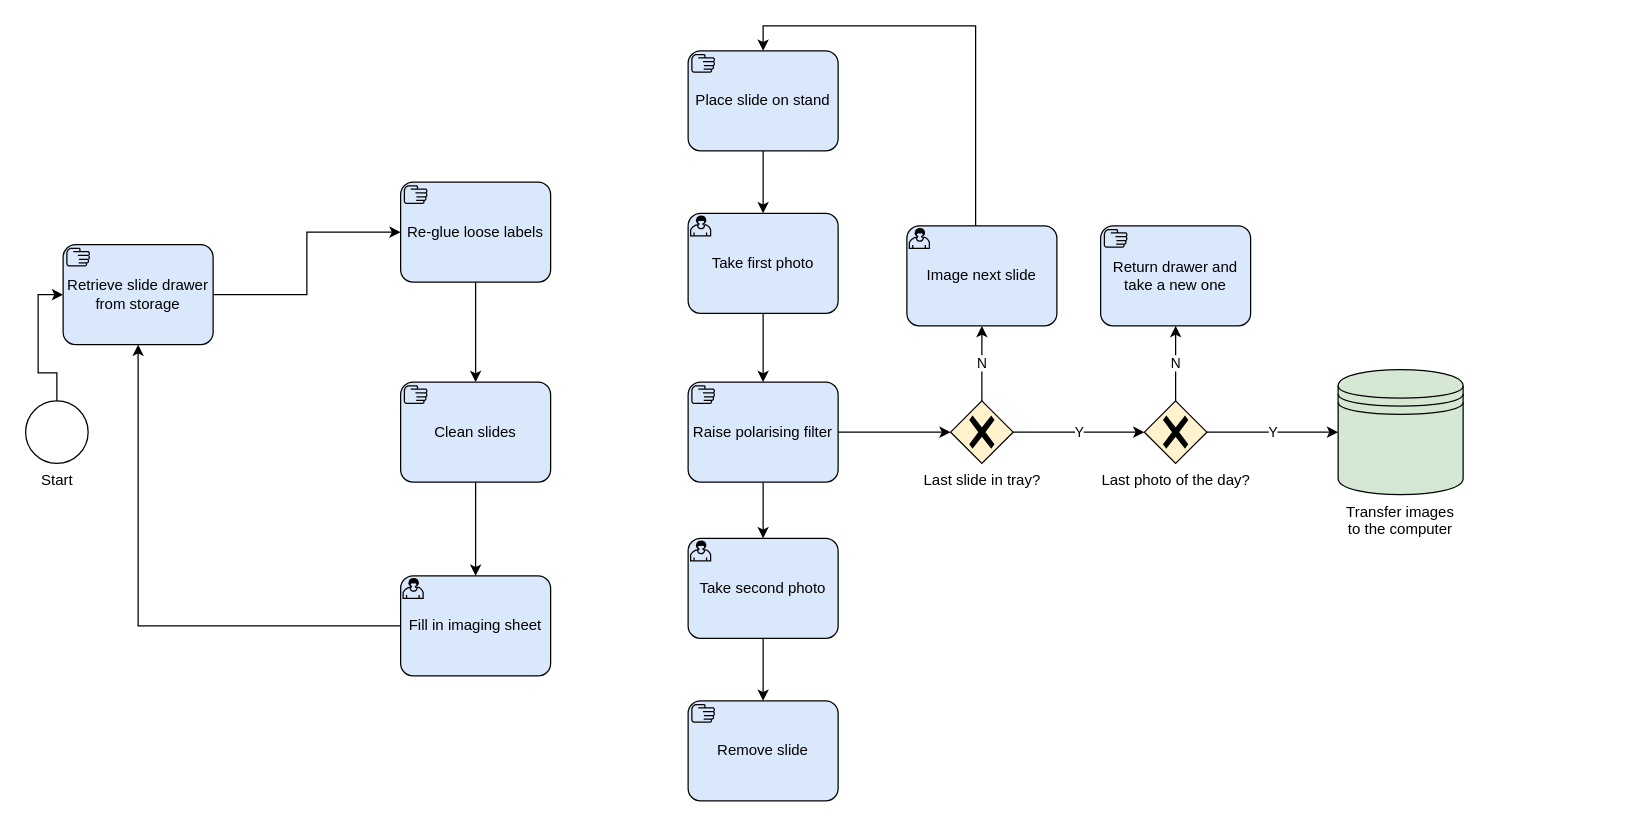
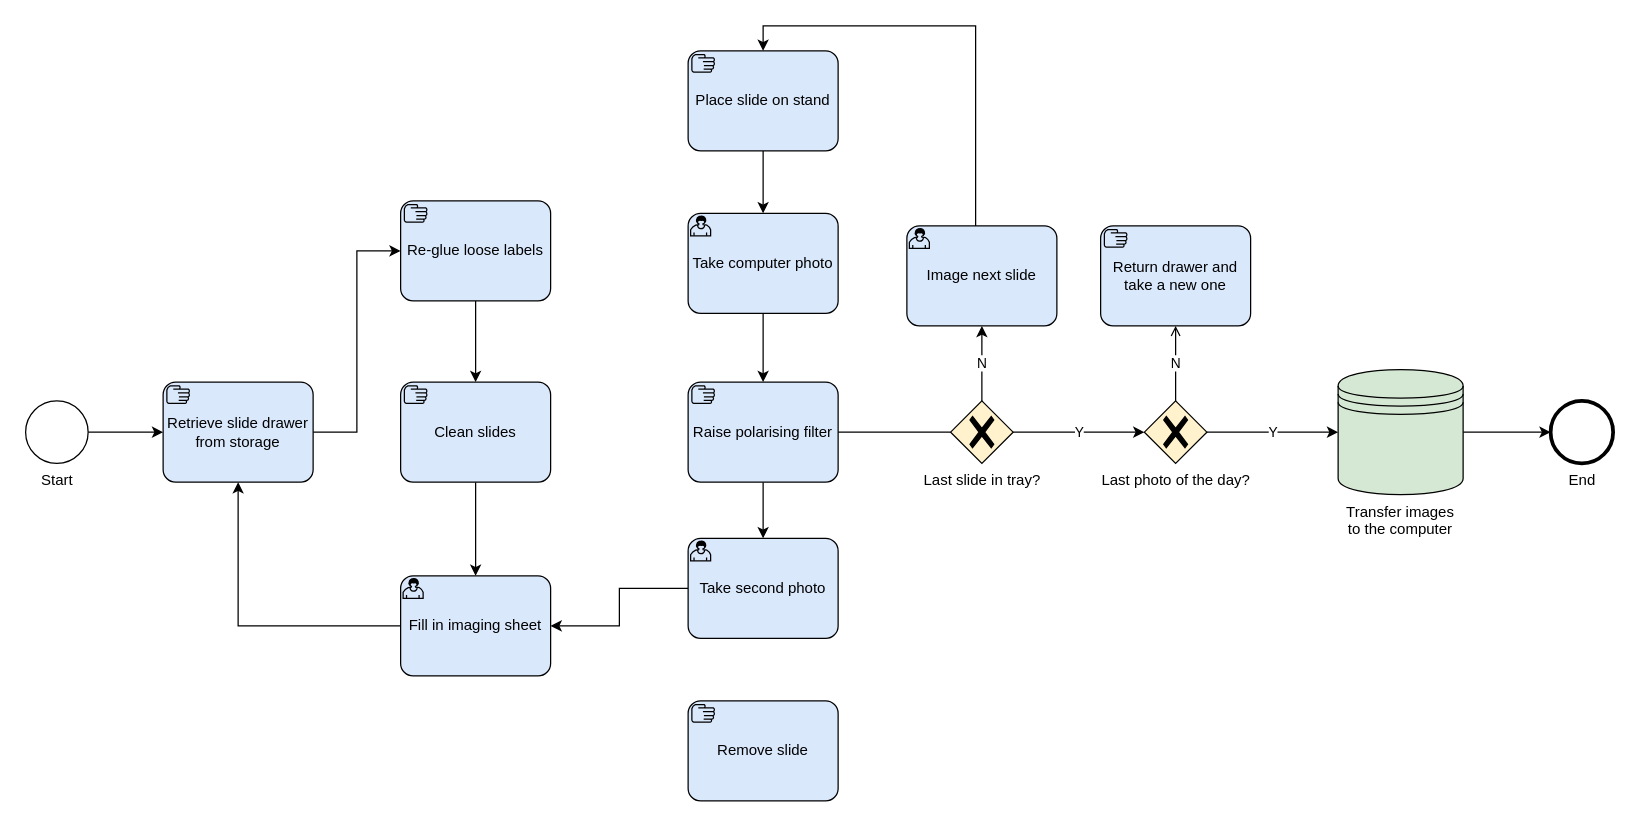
node "Re-glue loose labels": moved (476, 232) -> (476, 251)
node "Take first photo": label "Take first photo" -> "Take computer photo"
node "Retrieve slide drawer from storage": moved (138, 294) -> (238, 432)
edge "Last photo of the day?" -> "Return drawer and take a new one": arrowhead classic -> open
edge "Raise polarising filter" -> "Last slide in tray?": arrowhead classic -> none
edge "Transfer images to the computer" -> "End": added
node "End": added
edge "Take second photo" -> "Remove slide": now "Take second photo" -> "Fill in imaging sheet"
